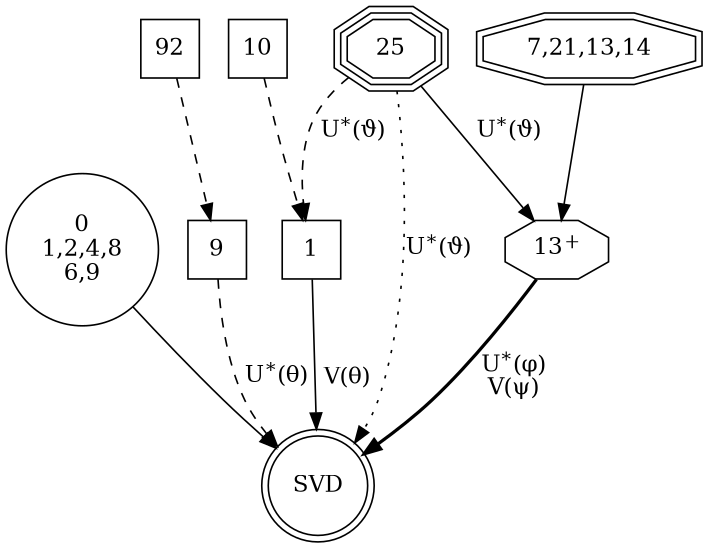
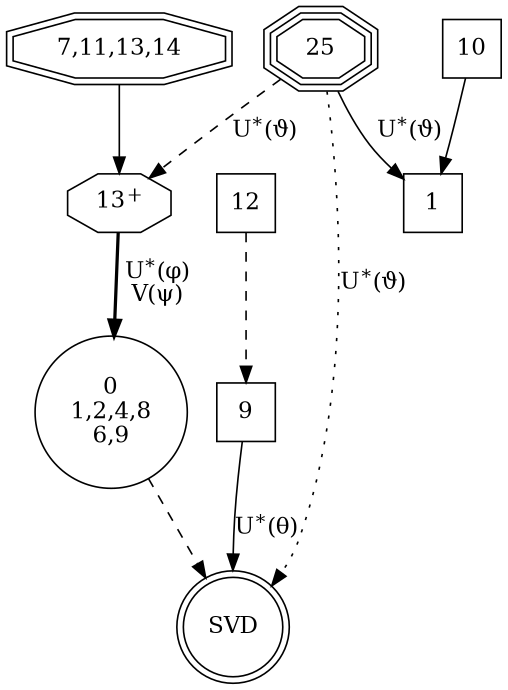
node "92": label "92" -> "12"
node "7,21,13,14": label "7,21,13,14" -> "7,11,13,14"
edge "25" -> "1": style dashed -> solid
edge "10" -> "1": style dashed -> solid
edge "25" -> "13": style solid -> dashed
edge "1" -> "SVD": removed, label "V(θ)"
edge "9" -> "SVD": style dashed -> solid
edge "13" -> "SVD": now "13" -> "0 1,2,4,8 6,9"
edge "0 1,2,4,8 6,9" -> "SVD": style solid -> dashed
